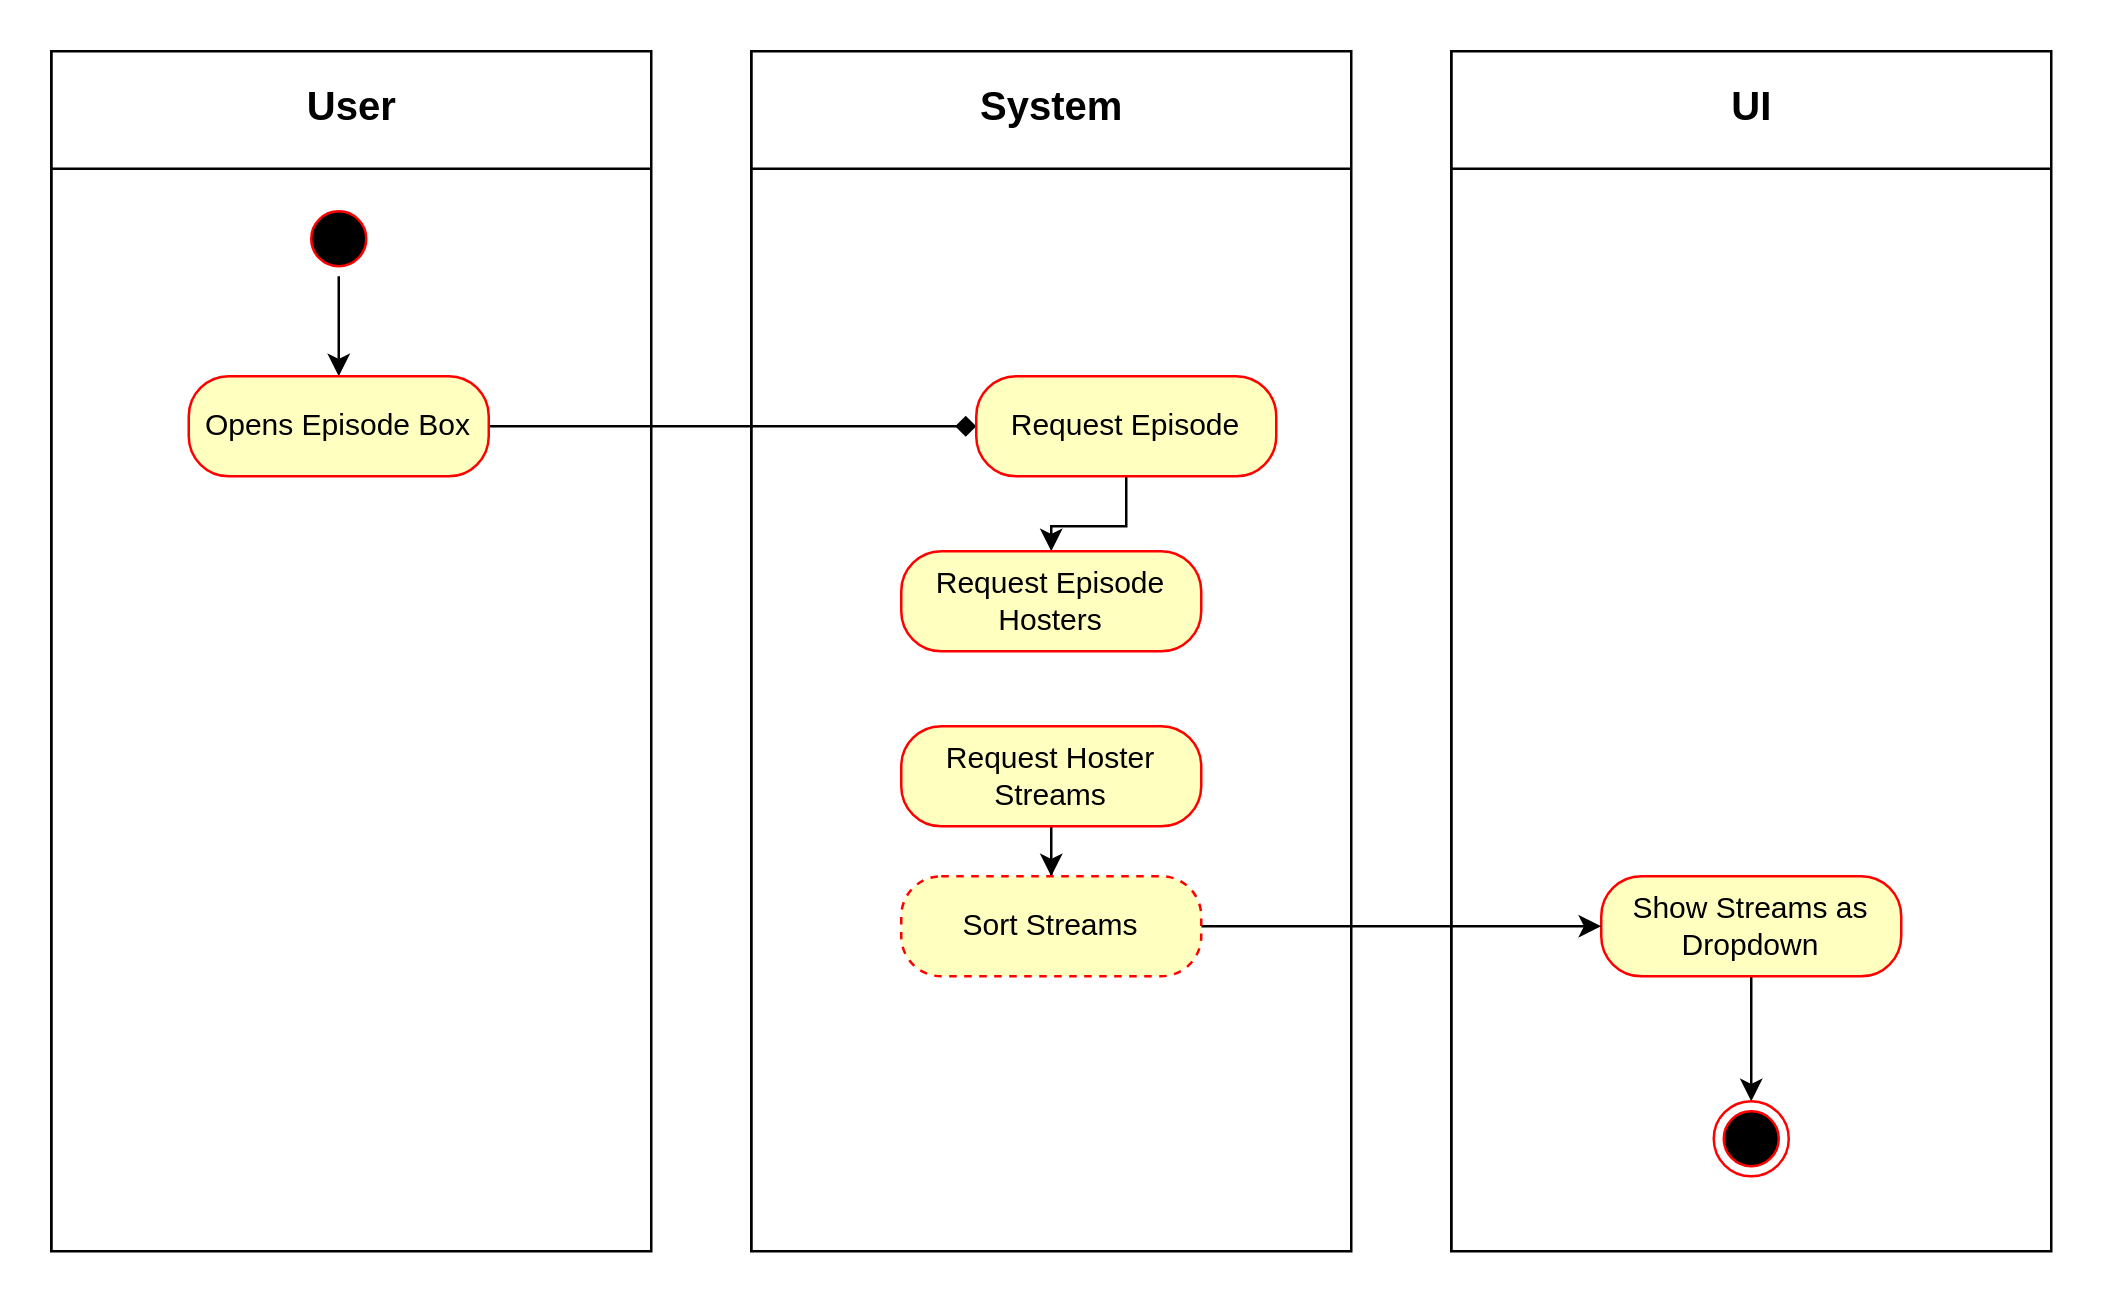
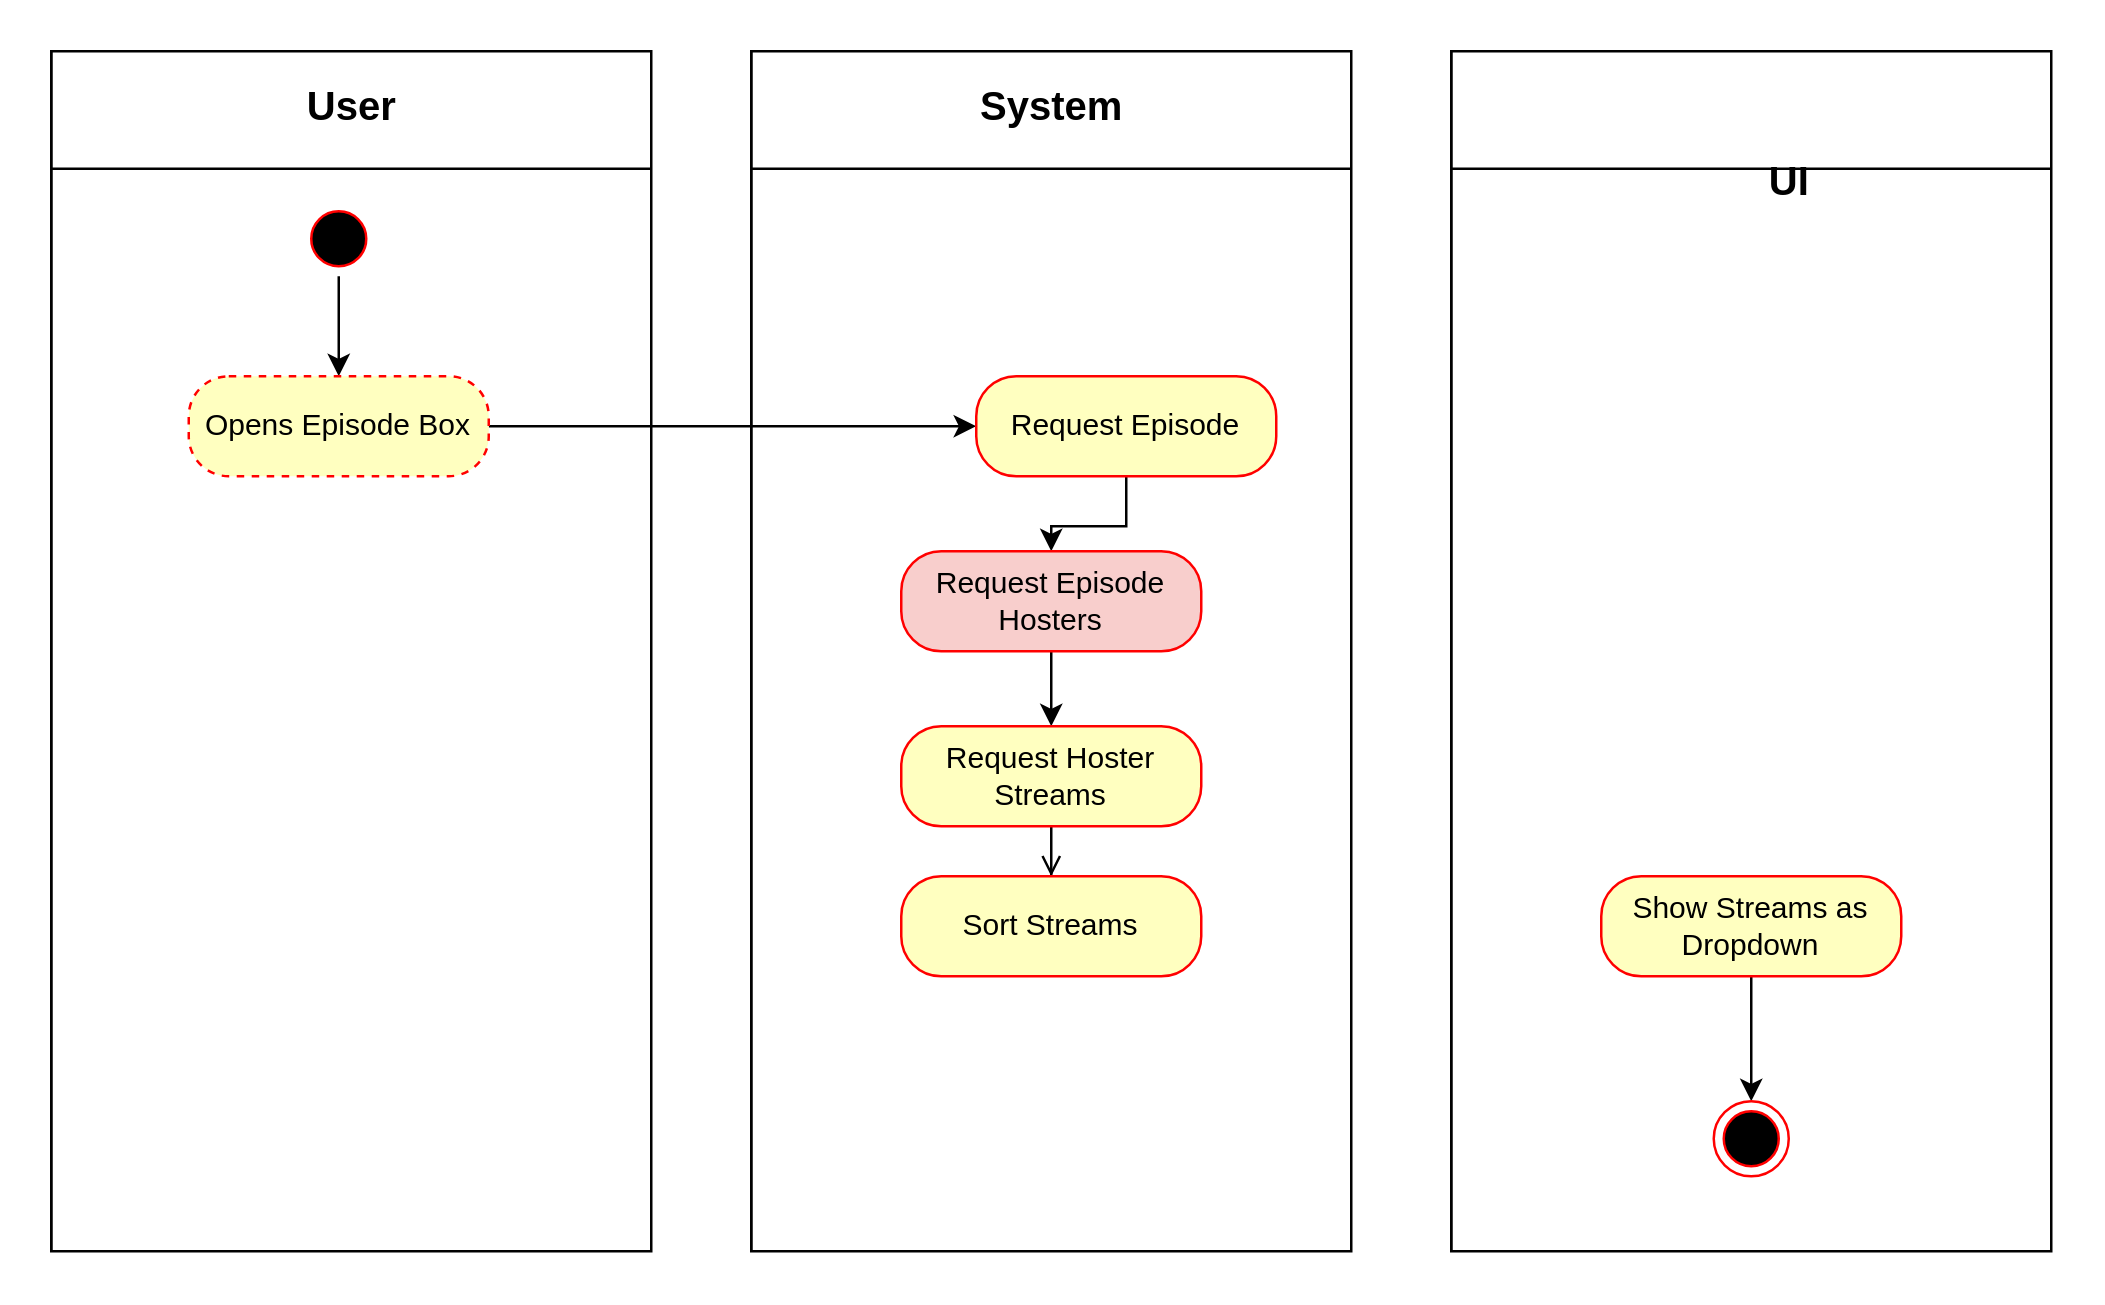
node "UI": moved (1751, 101) -> (1789, 176)
node "Opens Episode Box": style solid -> dashed
edge "Opens Episode Box" -> "Request Episode": arrowhead diamond -> classic
node "Request Episode Hosters": fillcolor #ffffc0 -> #f8cecc
edge "Request Episode Hosters" -> "Request Hoster Streams": added
edge "Request Hoster Streams" -> "Sort Streams": arrowhead classic -> open
node "Sort Streams": style dashed -> solid
edge "Sort Streams" -> "Show Streams as Dropdown": removed
